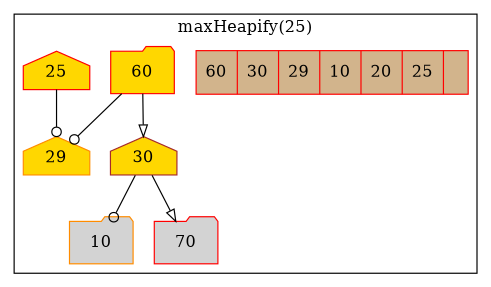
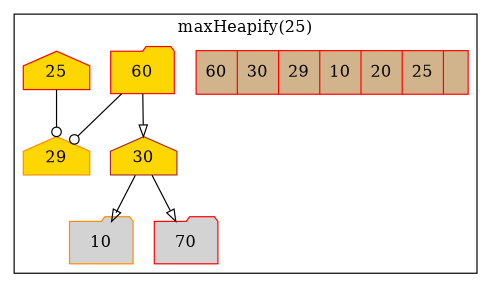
edge "30" -> "10": arrowhead odot -> onormal
